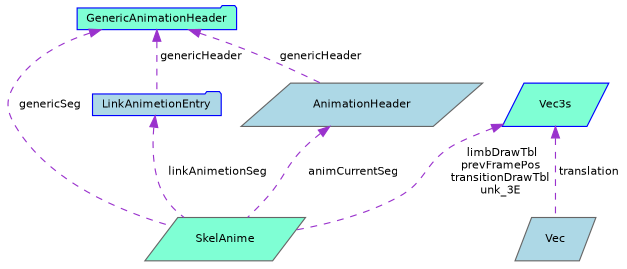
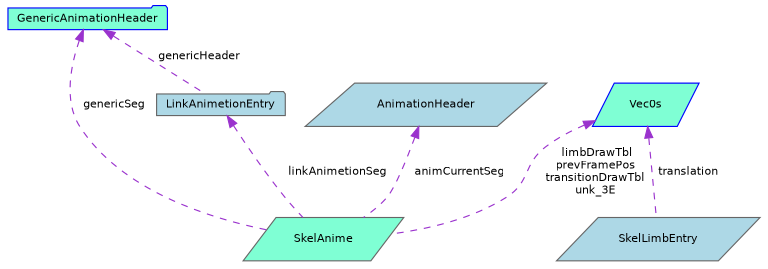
edge "AnimationHeader" -> "GenericAnimationHeader": removed, label "genericHeader"
node "LinkAnimetionEntry": color blue -> gray40
node "Vec3s": label "Vec3s" -> "Vec0s"
node "Vec": label "Vec" -> "SkelLimbEntry"
